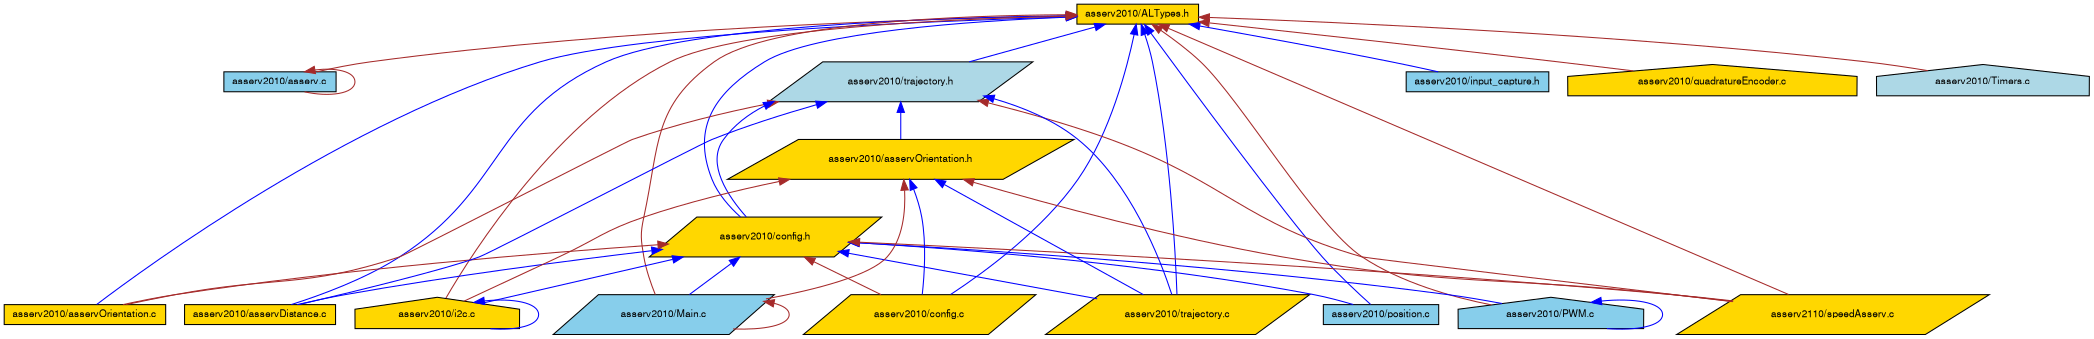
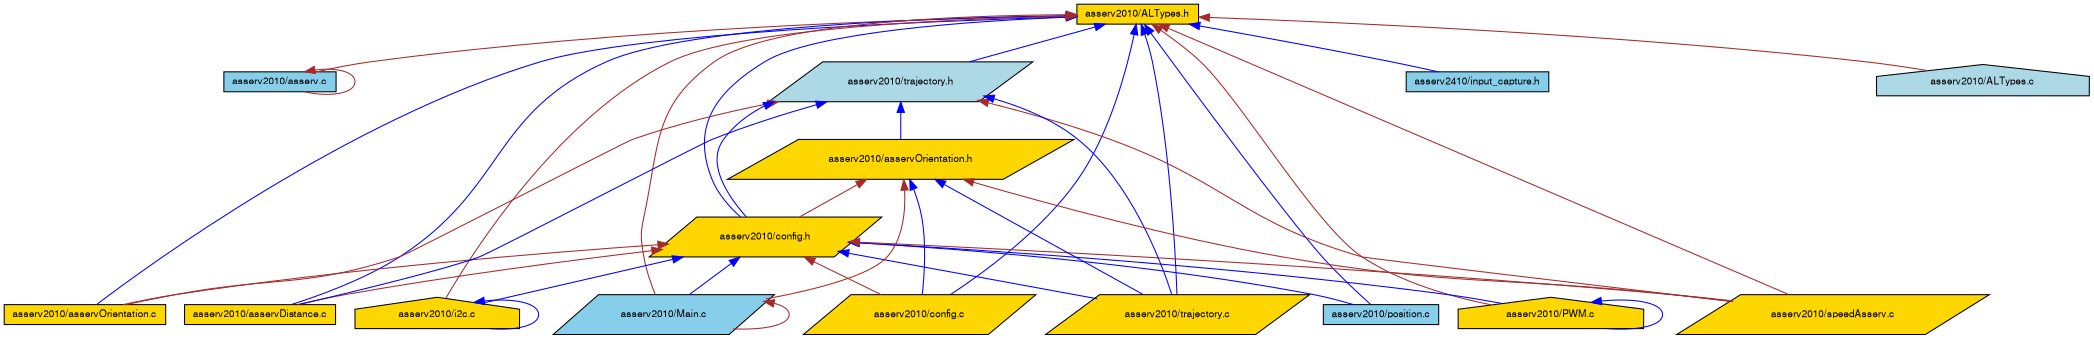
node "asserv2010/input_capture.h": label "asserv2010/input_capture.h" -> "asserv2410/input_capture.h"
node "asserv2010/quadratureEncoder.c": removed
node "asserv2010/Timers.c": label "asserv2010/Timers.c" -> "asserv2010/ALTypes.c"
edge "asserv2010/i2c.c" -> "asserv2010/asservOrientation.h": now "asserv2010/config.h" -> "asserv2010/asservOrientation.h"
edge "asserv2010/asservDistance.c" -> "asserv2010/config.h": color blue -> brown
node "asserv2010/PWM.c": fillcolor skyblue -> gold
node "asserv2110/speedAsserv.c": label "asserv2110/speedAsserv.c" -> "asserv2010/speedAsserv.c"
